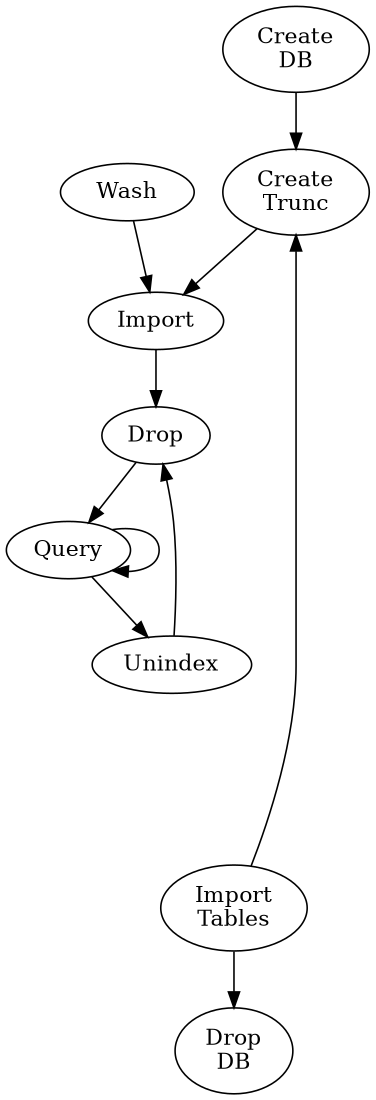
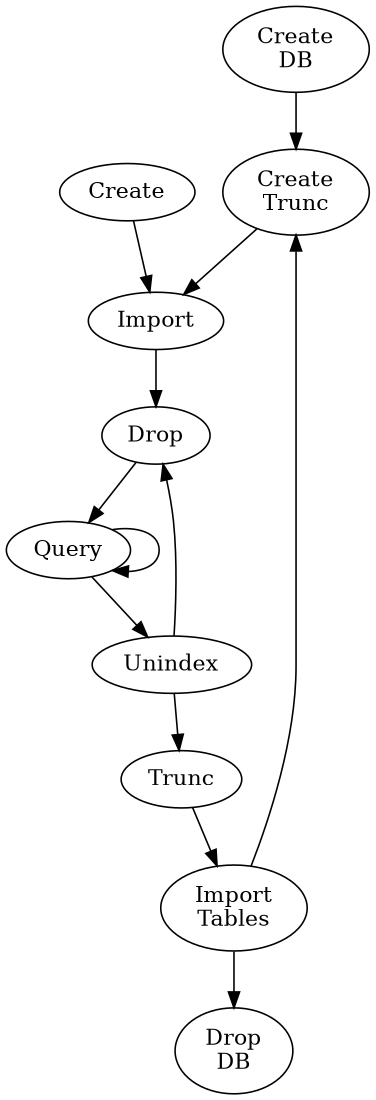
node "Wash": label "Wash" -> "Create"
node "Trunc": added
